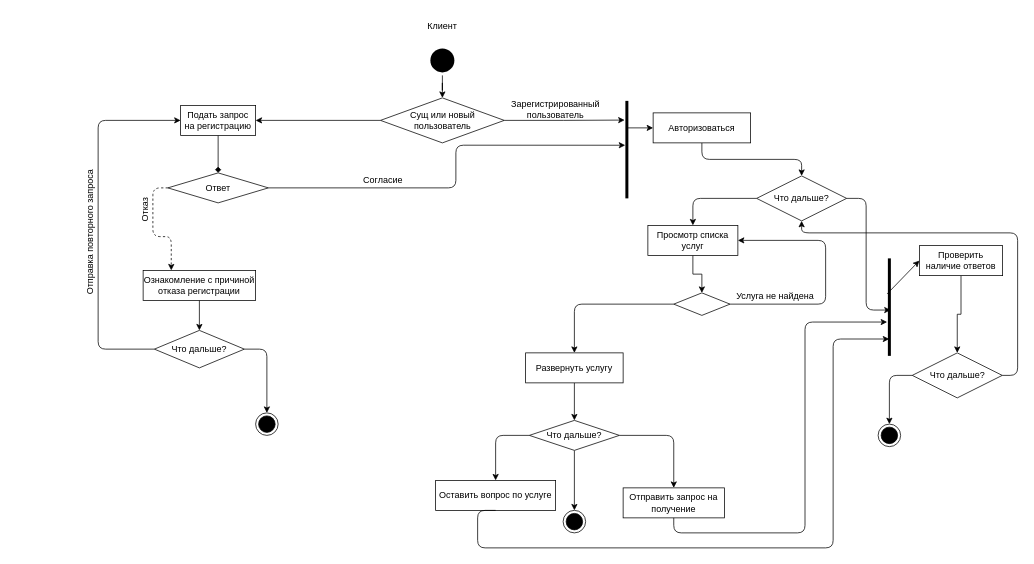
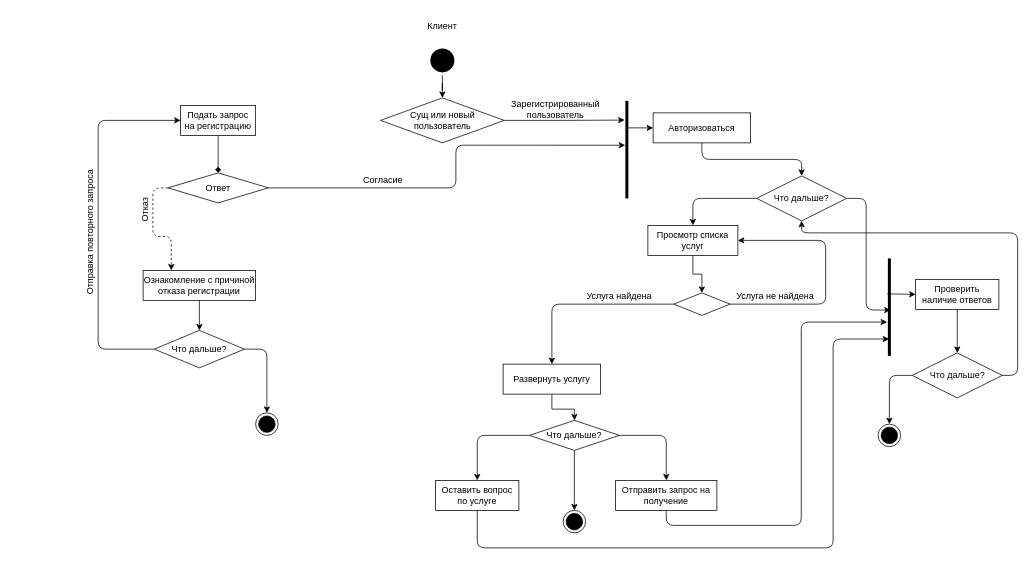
edge "Сущ или новый пользователь" -> "Подать запрос на регистрацию": removed
node "Проверить наличие ответов": moved (961, 261) -> (957, 294)
node "Услуга найдена": added
node "Развернуть услугу": moved (574, 368) -> (552, 379)
node "Оставить вопрос по услуге": size 120x30 -> 83x30
node "Отправить запрос на получение": moved (674, 503) -> (666, 495)
